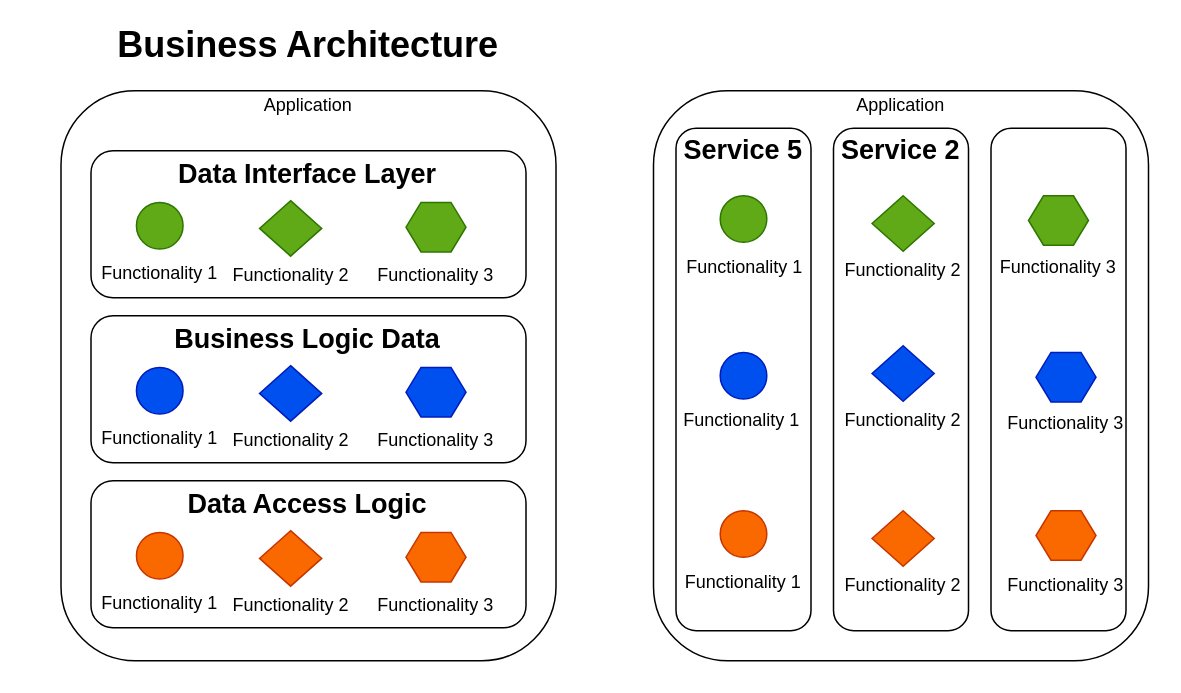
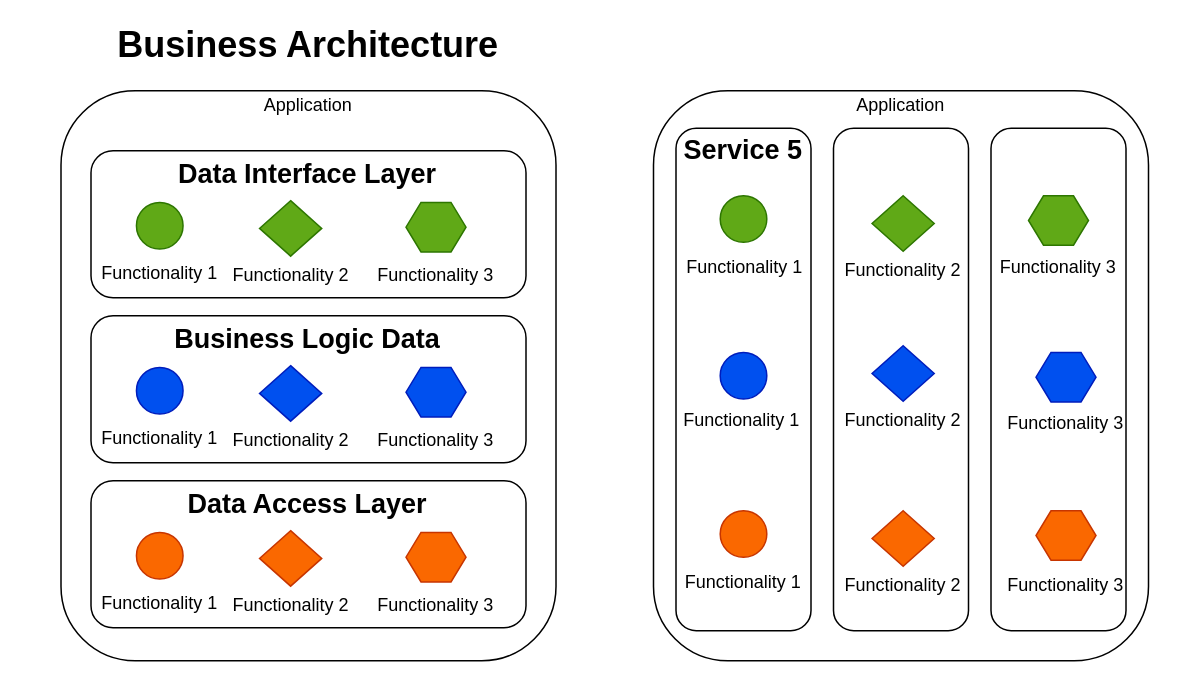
node "Service 2": removed
node "Data Access Logic": label "Data Access Logic" -> "Data Access Layer"
